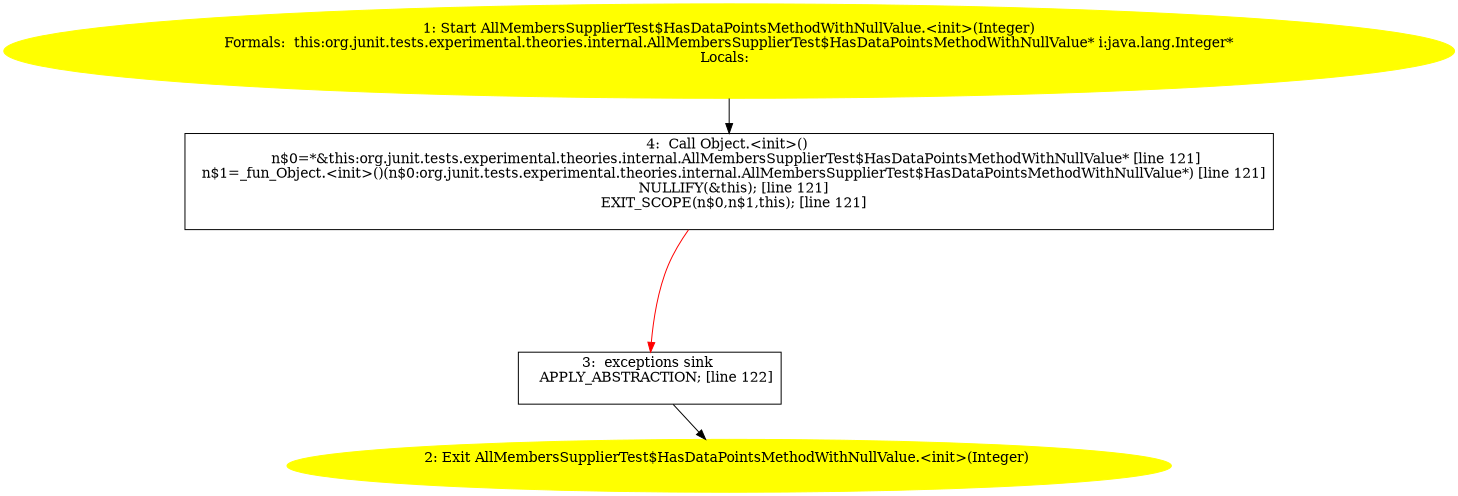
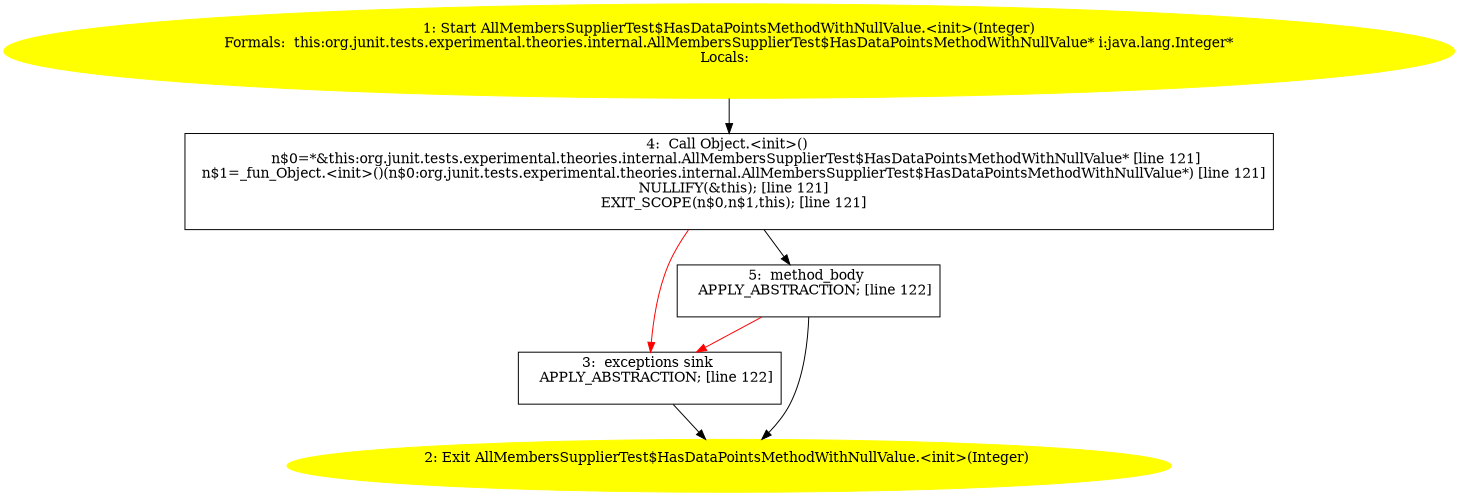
node "5:  method_body APPLY_ABSTRACTION; [line 122]": added
